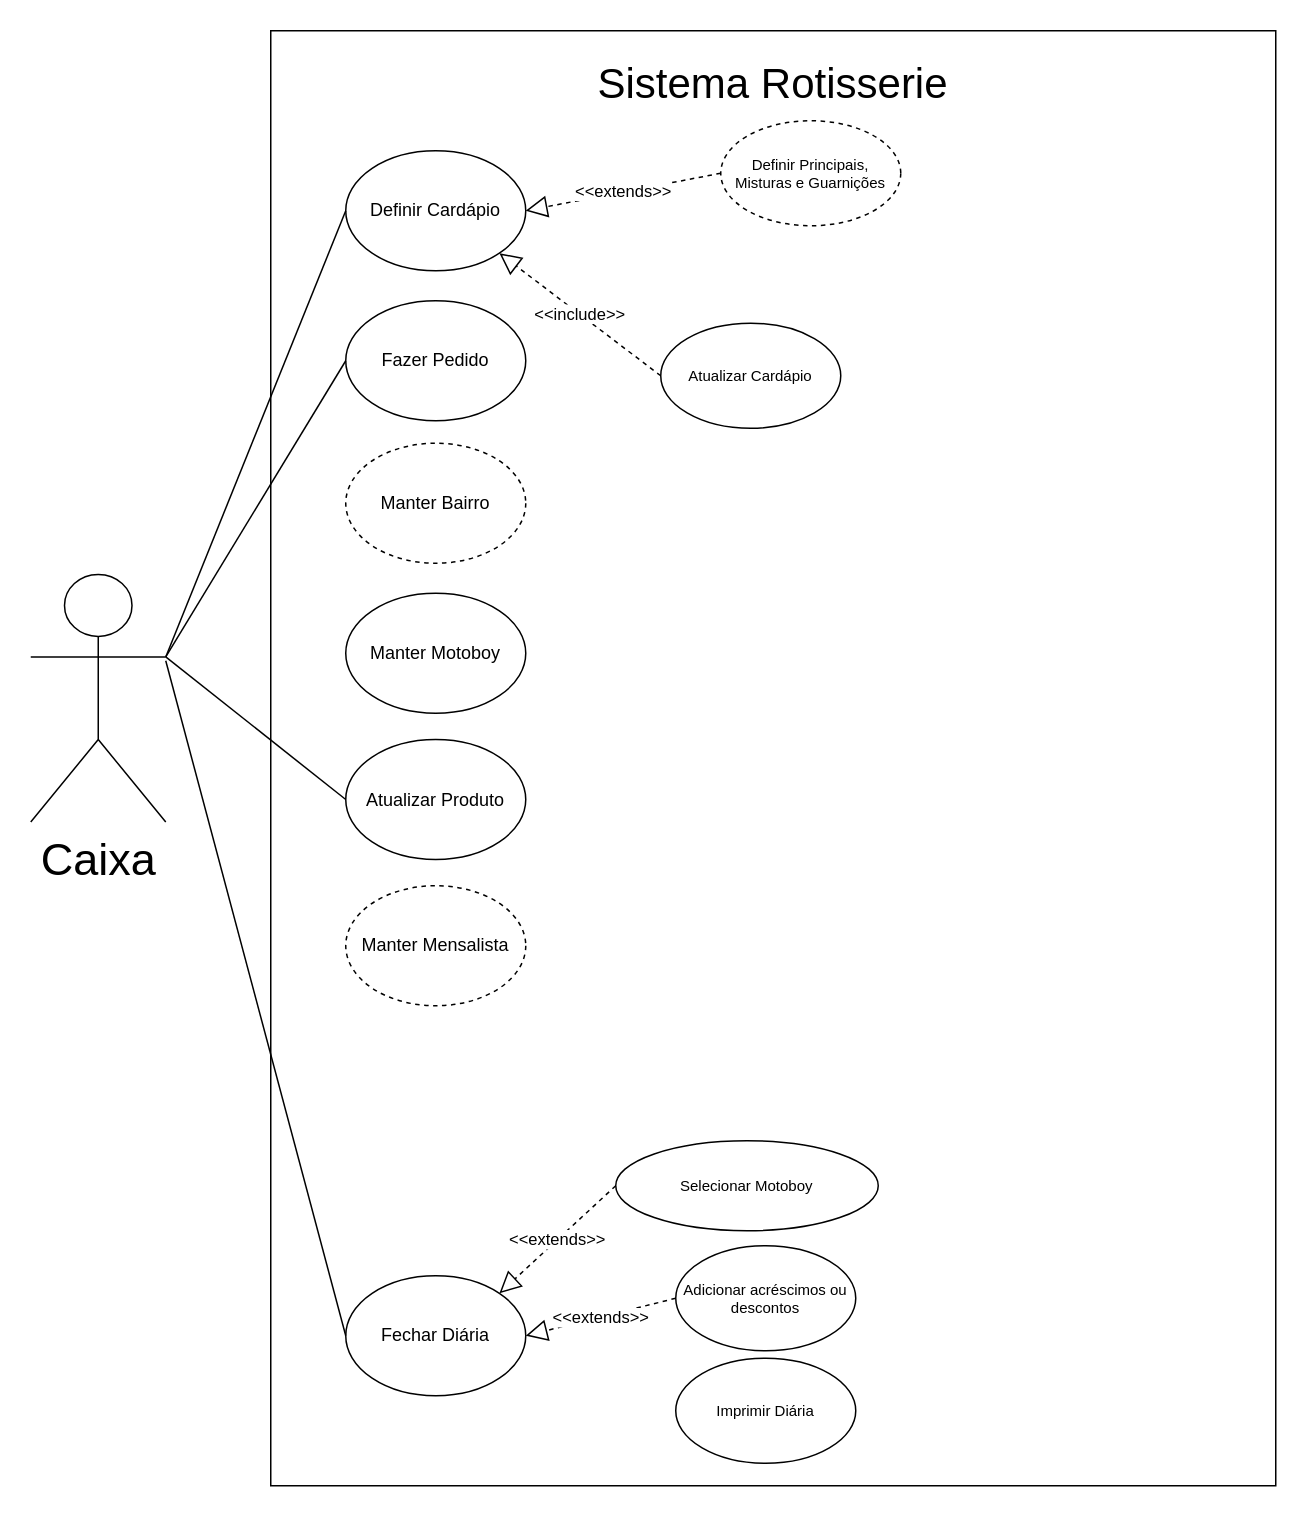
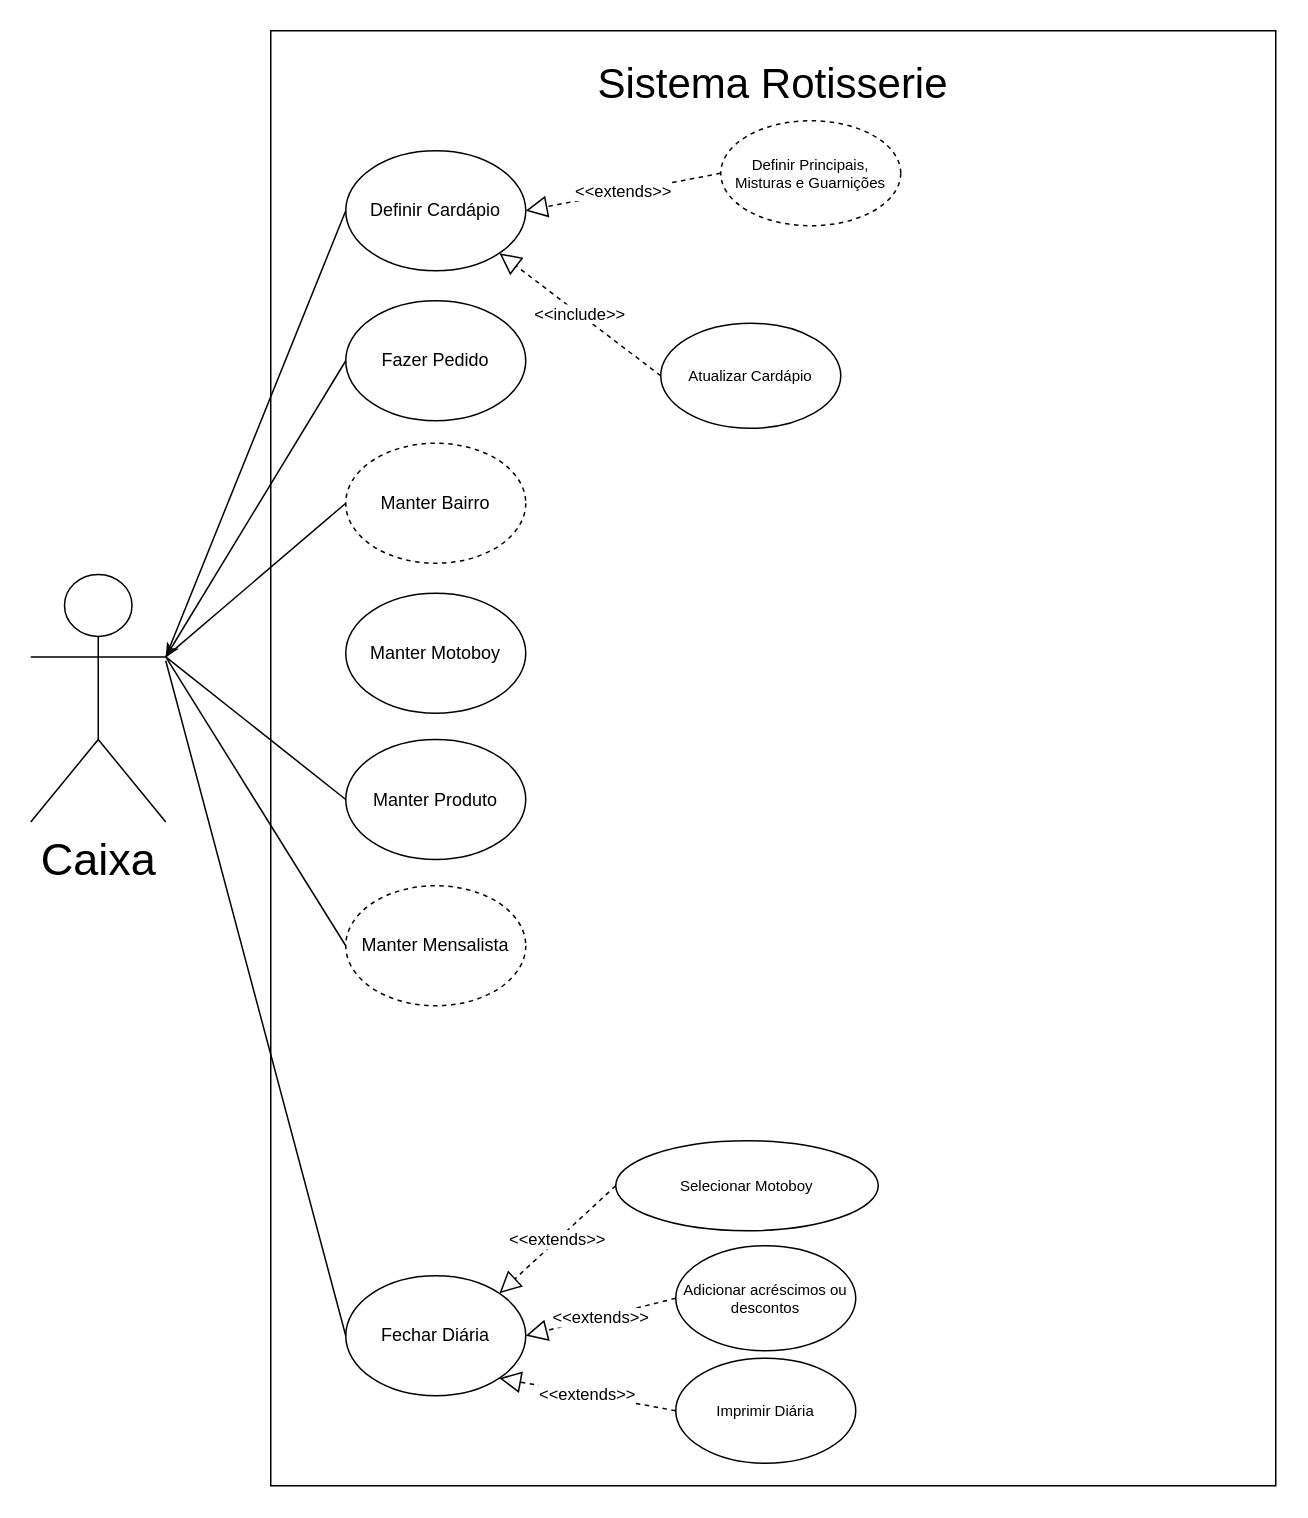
edge "Manter Bairro" -- "Caixa": added
edge "Fazer Pedido" -- "Caixa": arrowhead none -> classic
node "Atualizar Produto": label "Atualizar Produto" -> "Manter Produto"
edge "Caixa" -- "Manter Mensalista": added
edge "Imprimir Diária" -> "Fechar Diária": added, label "<<extends>>"
